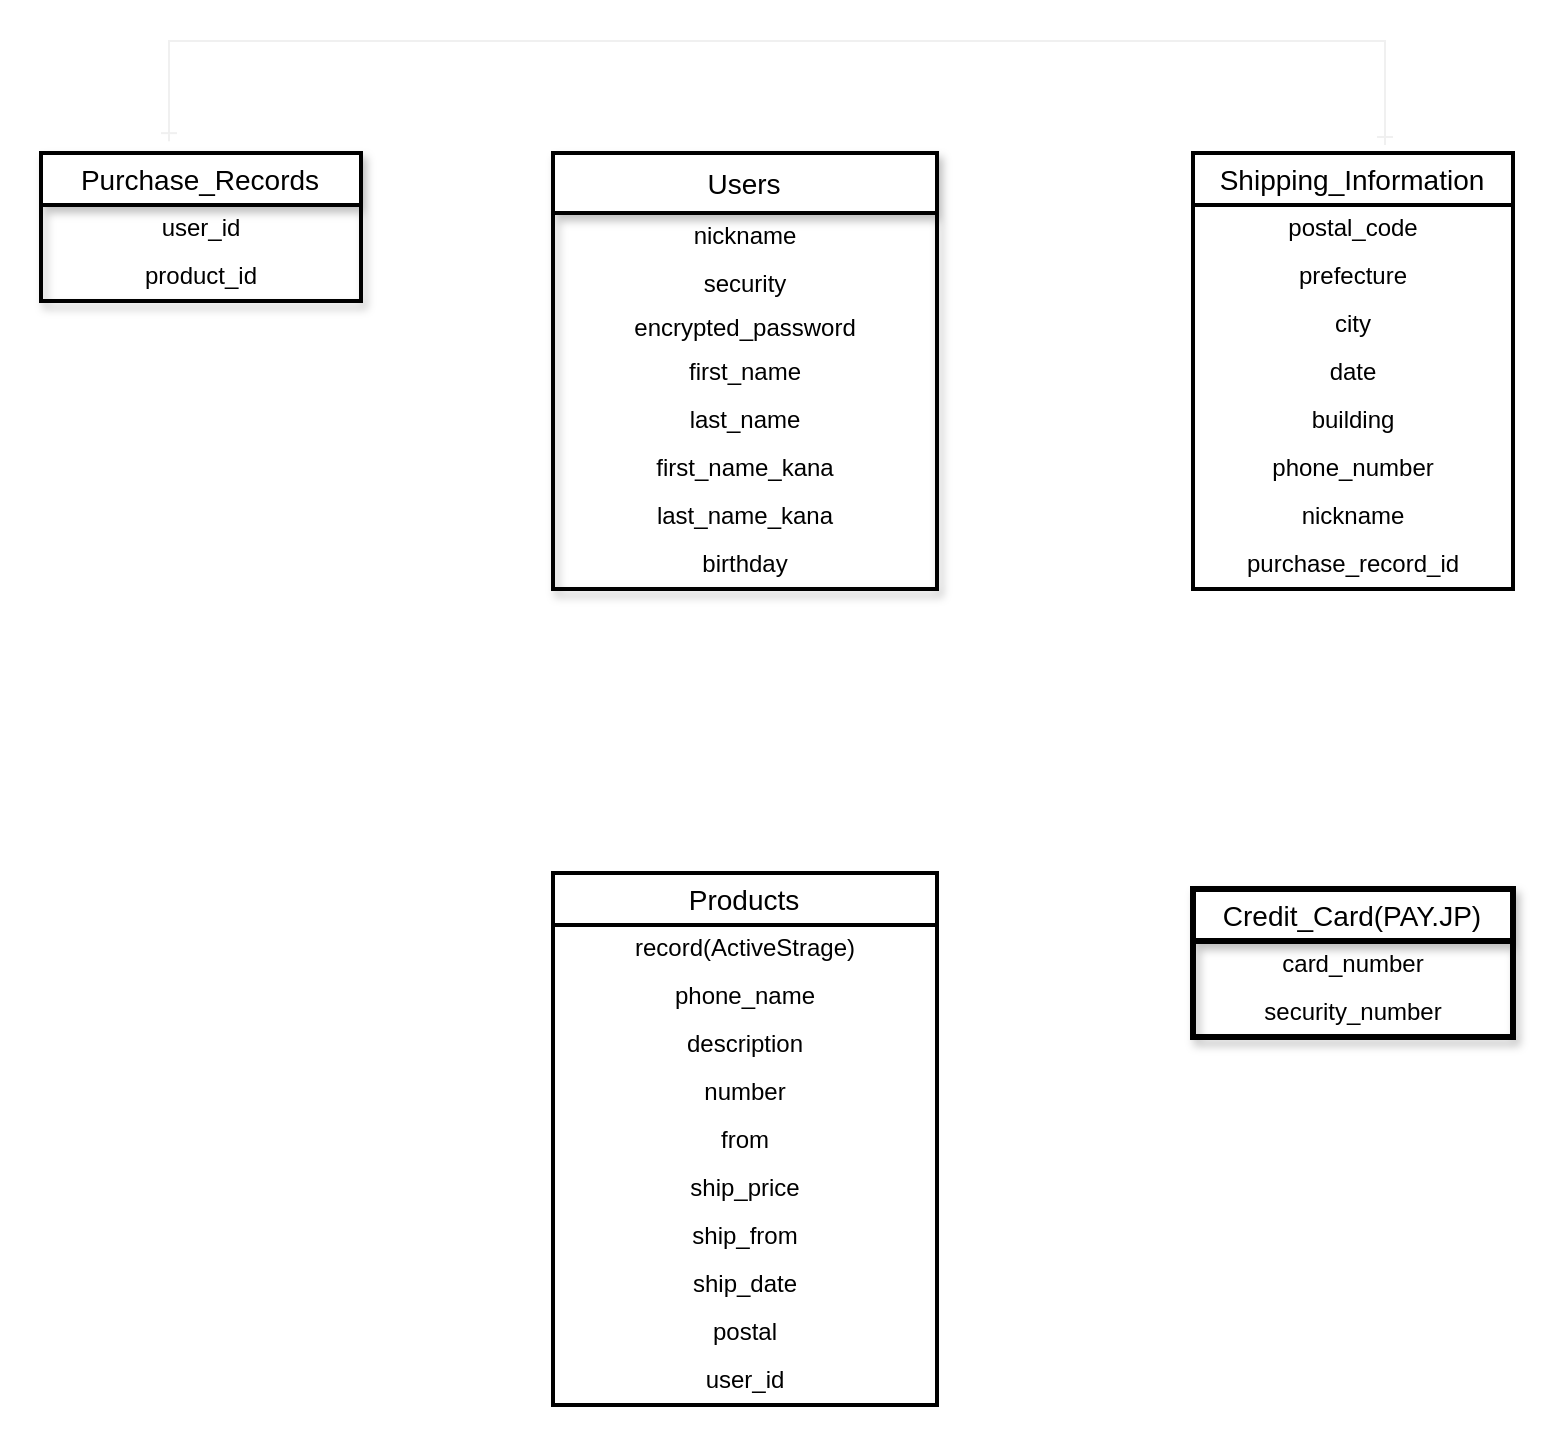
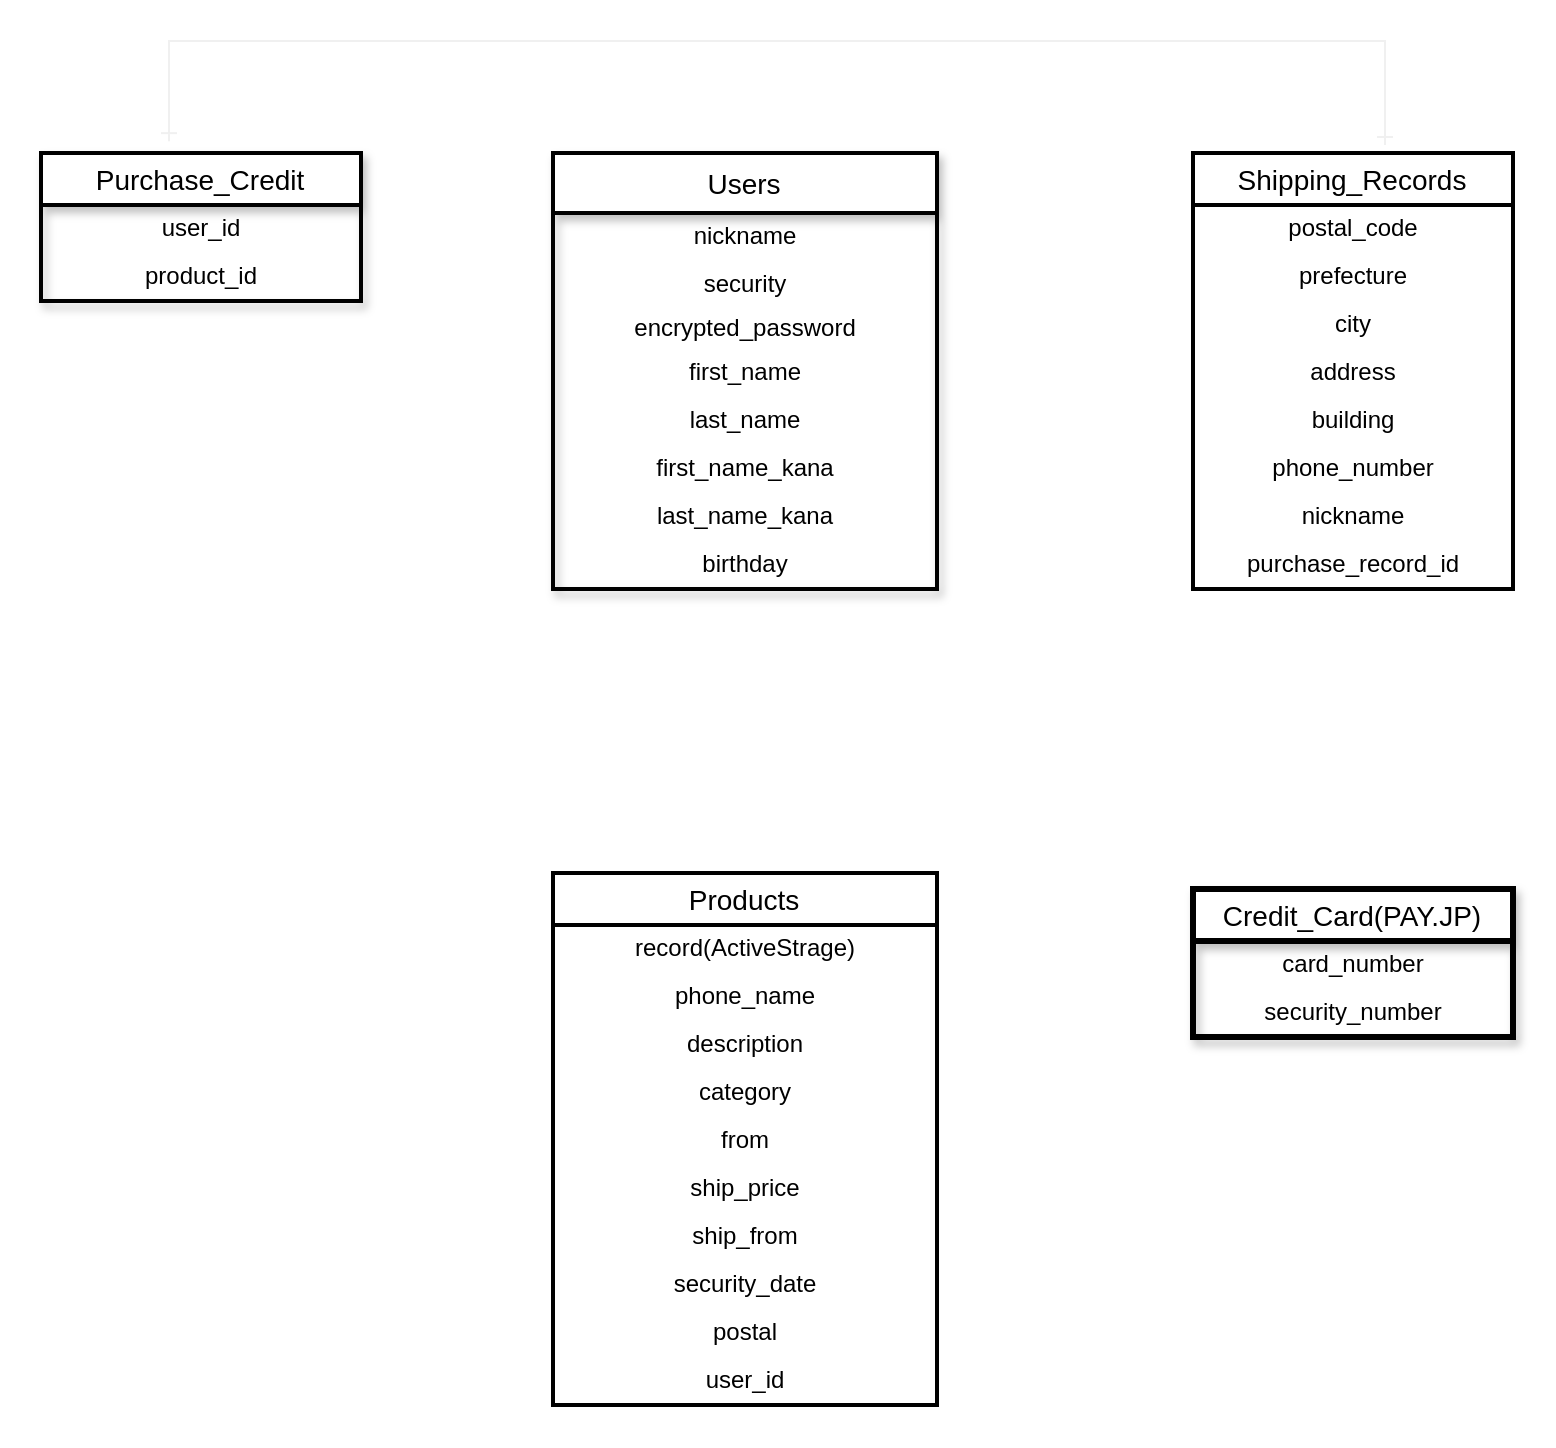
node "Purchase_Records": label "Purchase_Records" -> "Purchase_Credit"
node "Shipping_Information": label "Shipping_Information" -> "Shipping_Records"
node "date": label "date" -> "address"
node "number": label "number" -> "category"
node "ship_date": label "ship_date" -> "security_date"
